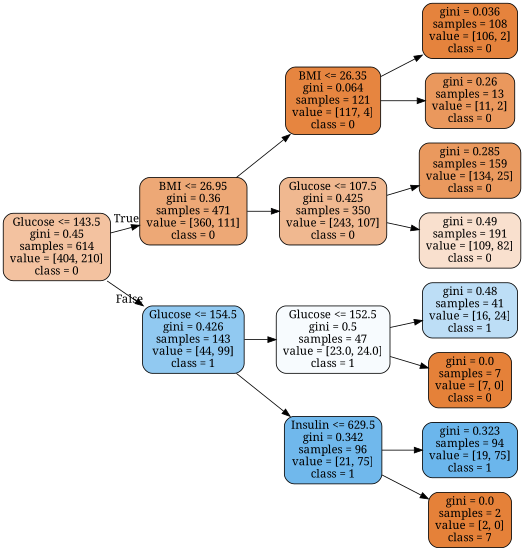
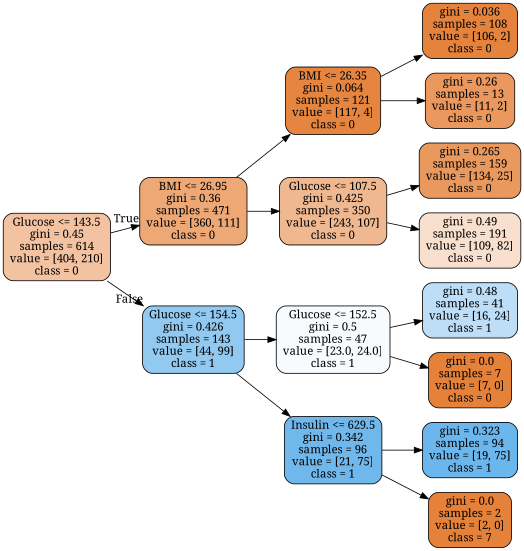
node "gini = 0.285 samples = 159 value = [134, 25] class = 0": label "gini = 0.285 samples = 159 value = [134, 25] class = 0" -> "gini = 0.265 samples = 159 value = [134, 25] class = 0"
